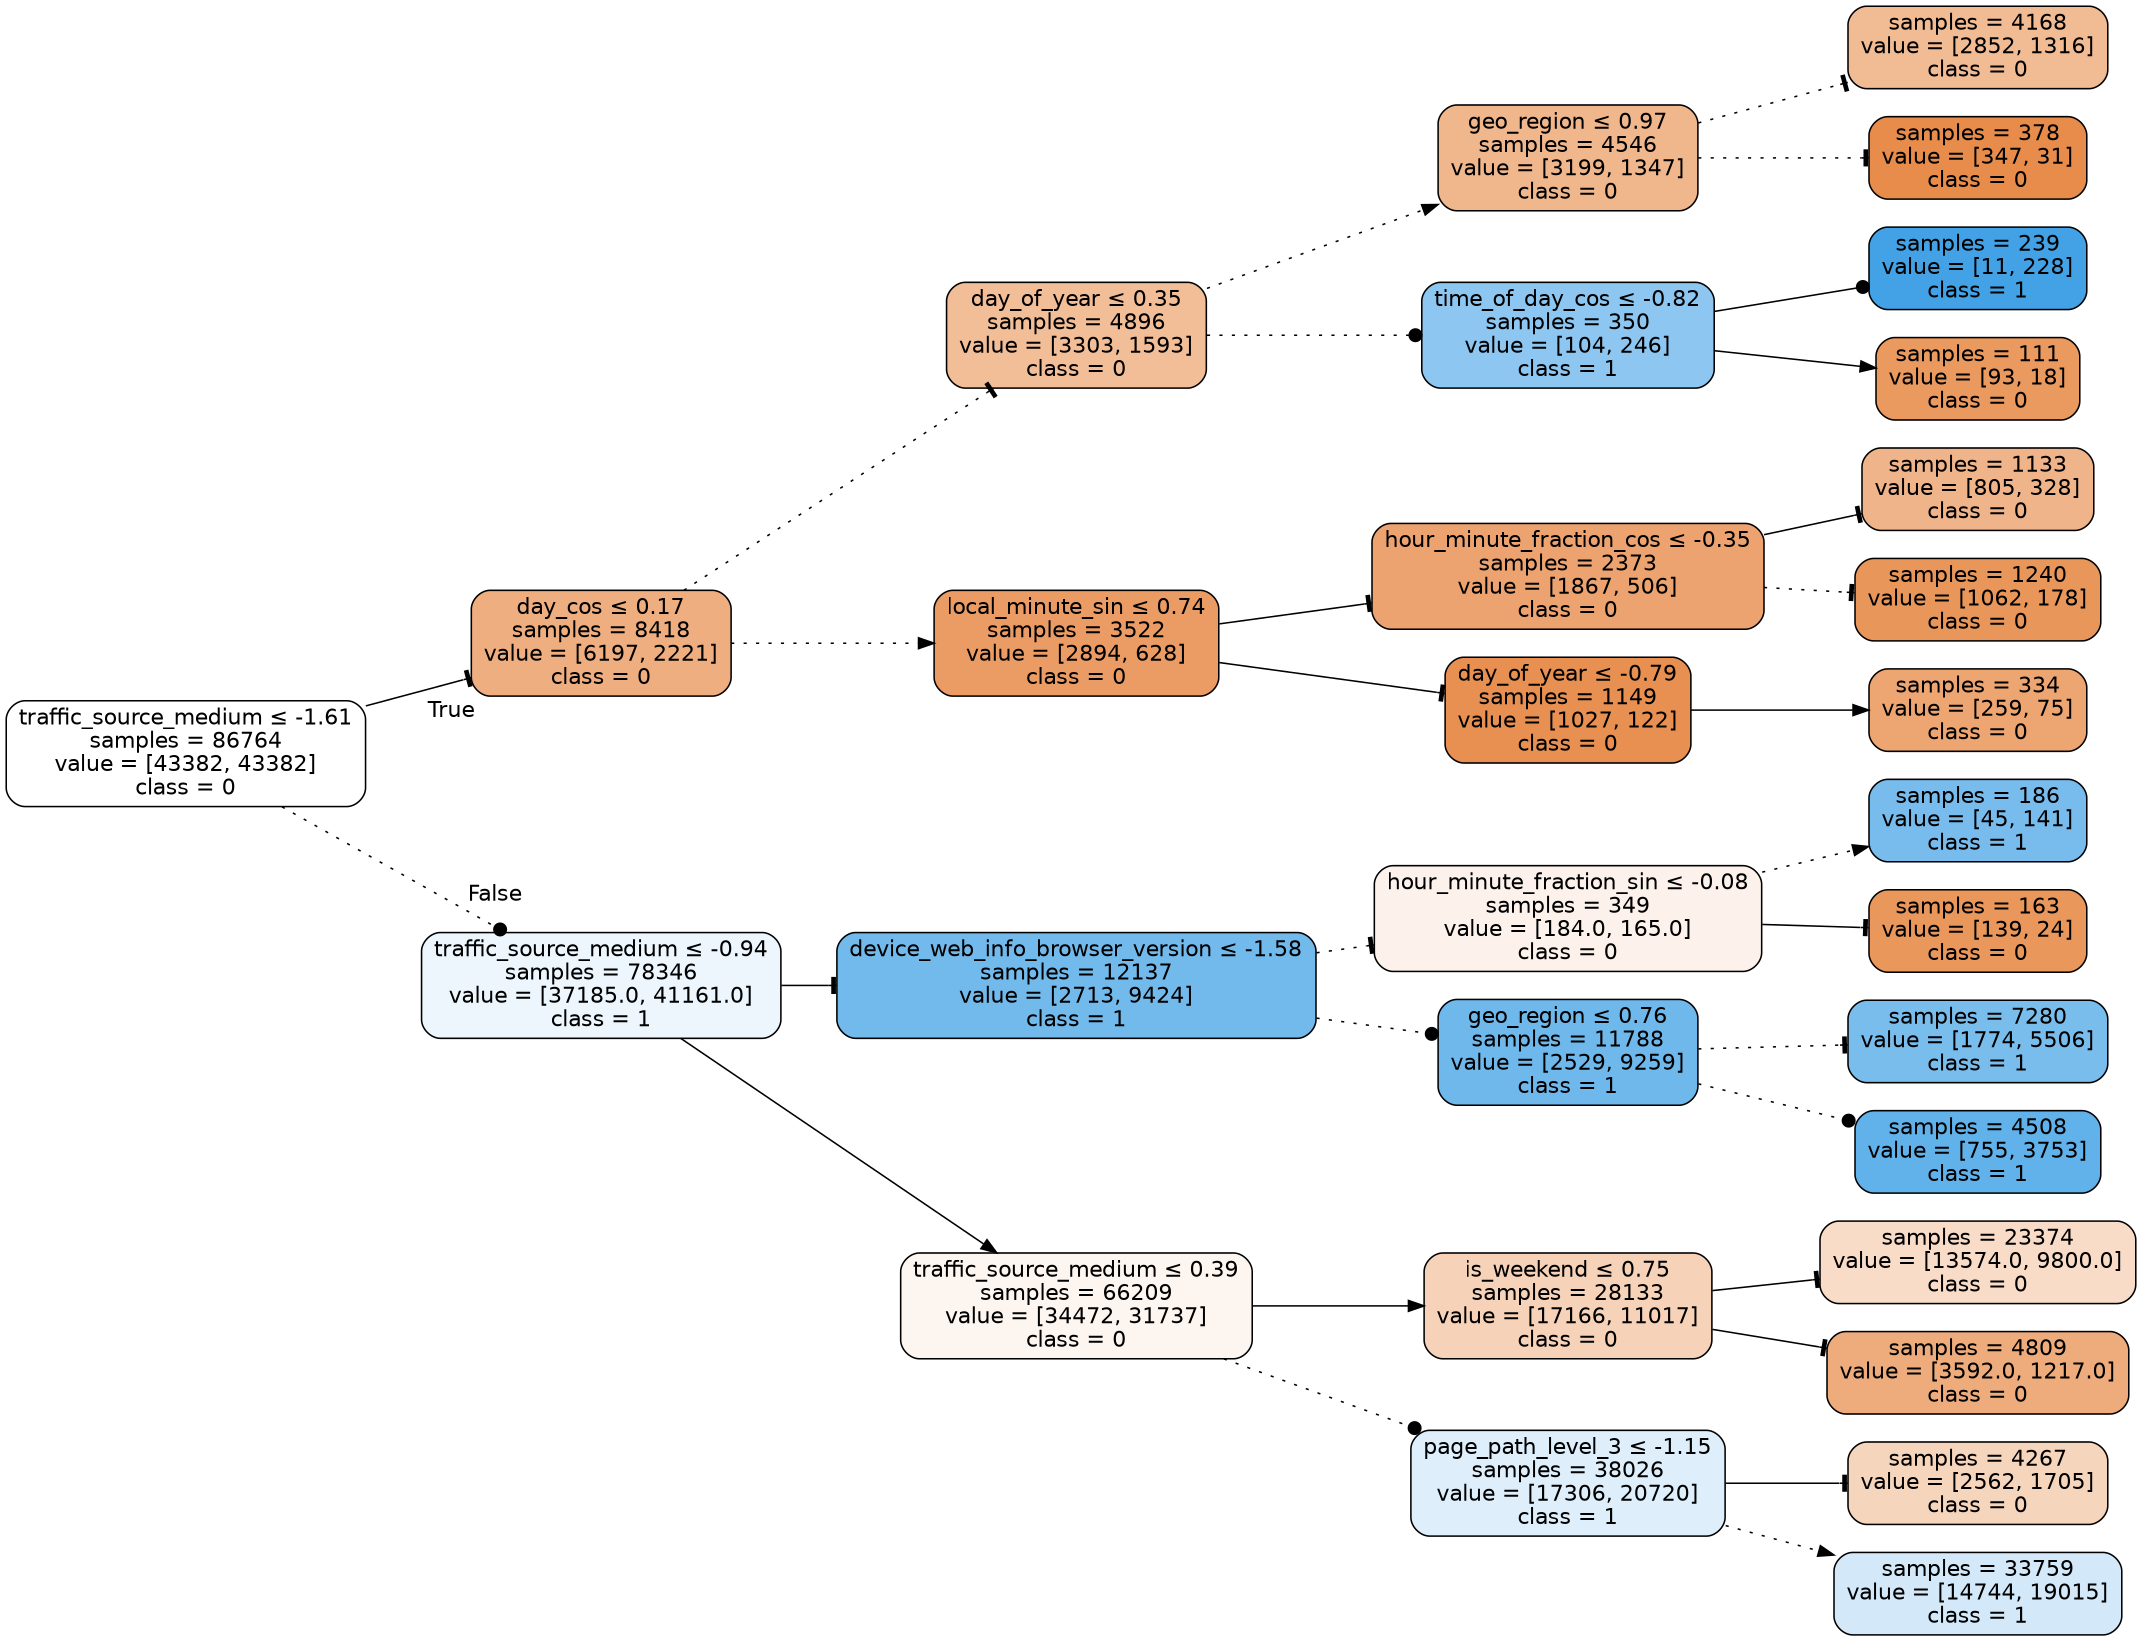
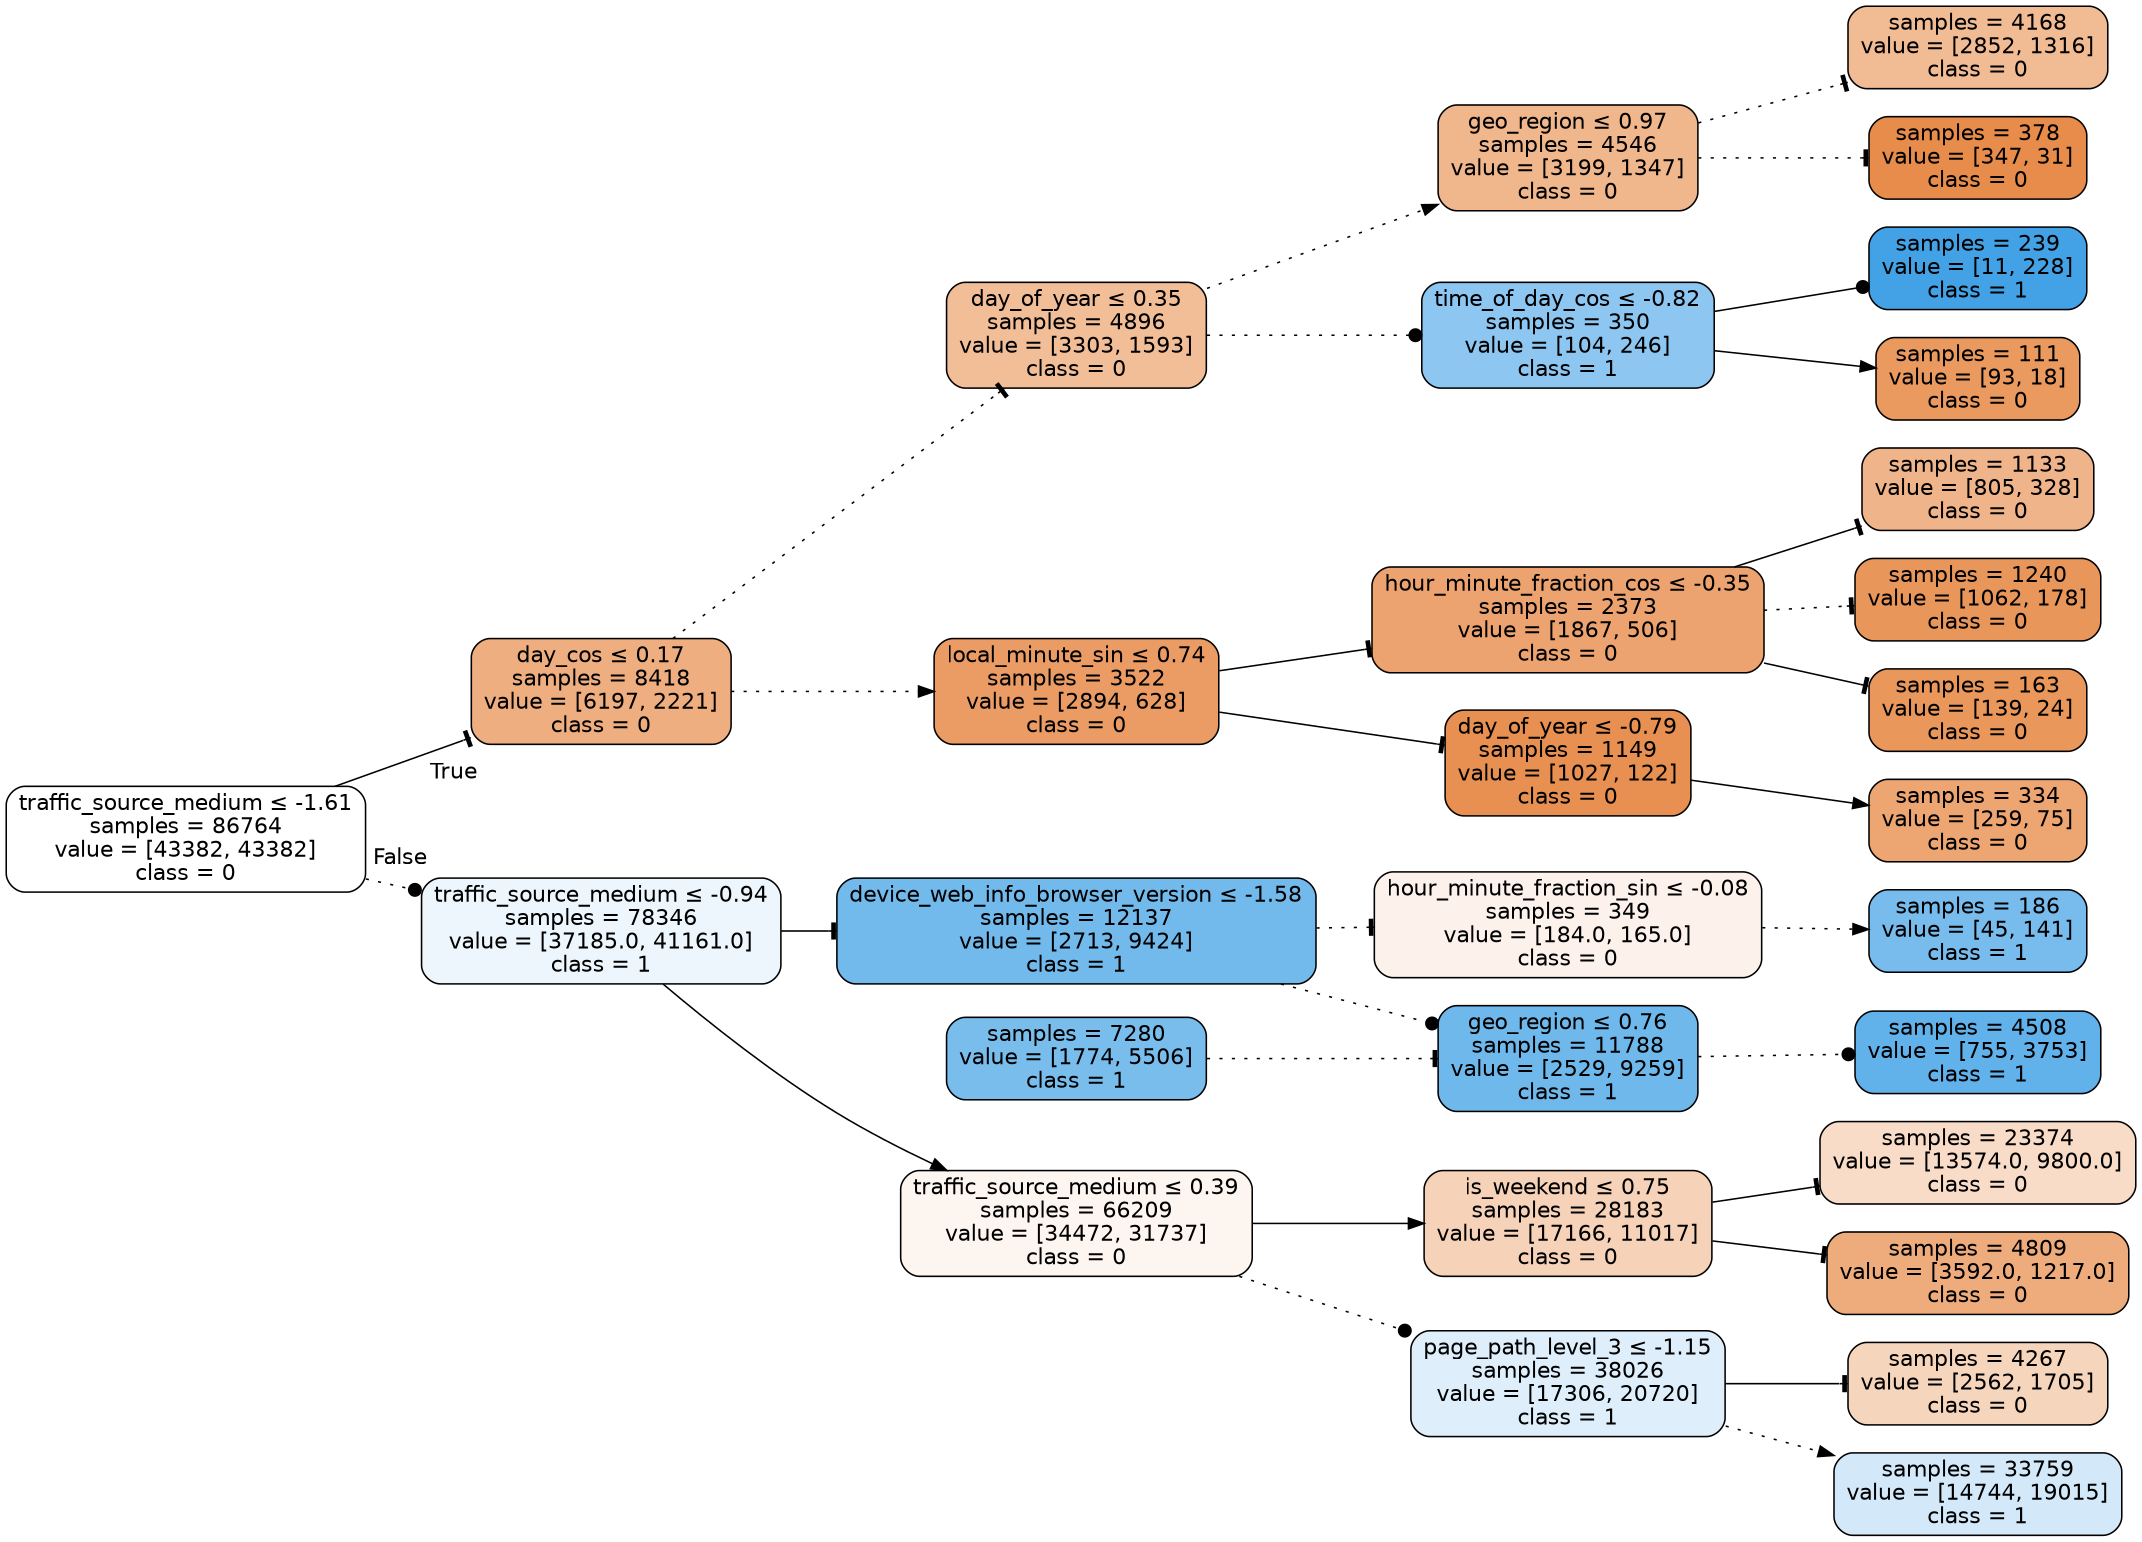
edge "hour_minute_fraction_sin ≤ -0.08" -> "samples = 163": now "hour_minute_fraction_cos ≤ -0.35" -> "samples = 163"
edge "geo_region ≤ 0.76" -> "samples = 7280": reversed
node "is_weekend ≤ 0.75": text "samples = 28133" -> "samples = 28183"
